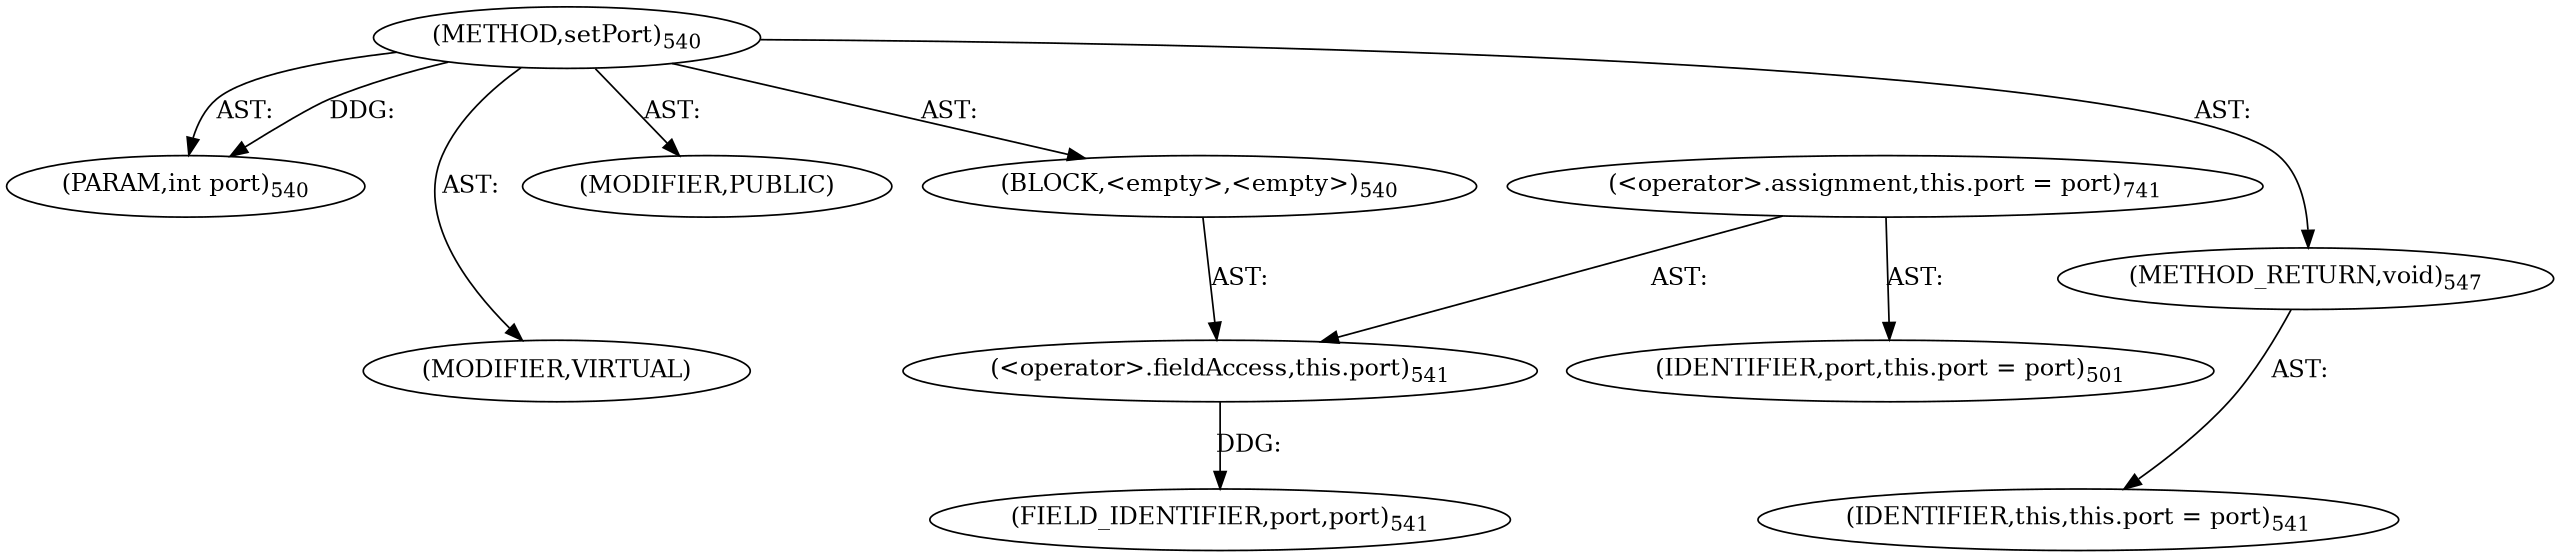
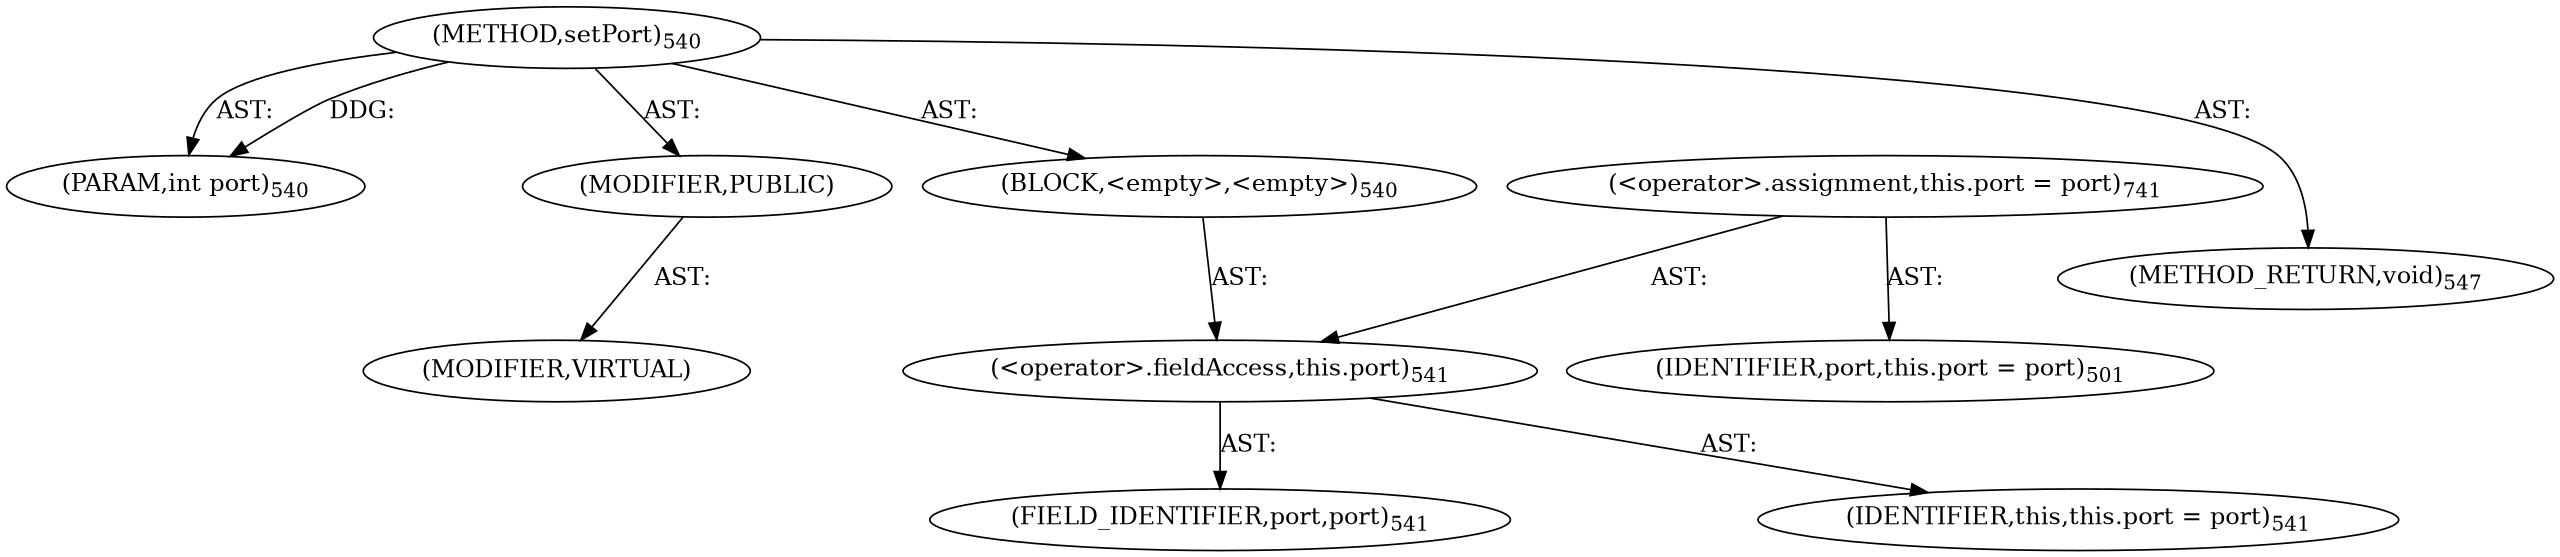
edge "(METHOD,setPort)" -> "(MODIFIER,VIRTUAL)": now "(MODIFIER,PUBLIC)" -> "(MODIFIER,VIRTUAL)"
edge "(METHOD_RETURN,void)" -> "(IDENTIFIER,this,this.port = port)": now "(<operator>.fieldAccess,this.port)" -> "(IDENTIFIER,this,this.port = port)"
edge "(<operator>.fieldAccess,this.port)" -> "(FIELD_IDENTIFIER,port,port)": label "DDG: " -> "AST: "
